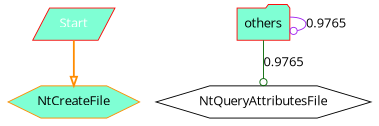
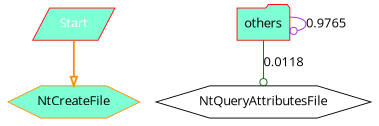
edge "others" -> "NtQueryAttributesFile": label "0.9765" -> "0.0118"
